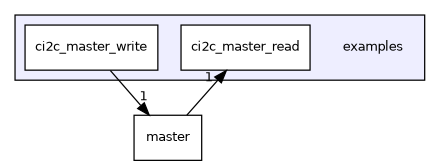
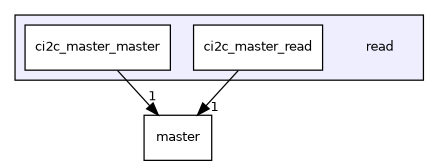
node "ci2c_master_write": label "ci2c_master_write" -> "ci2c_master_master"
node "examples": label "examples" -> "read"
edge "master" -> "ci2c_master_read": reversed
